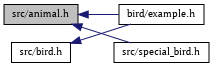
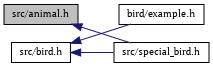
edge "bird/example.h" -> "src/animal.h": removed
edge "src/special_bird.h" -> "src/bird.h": added
